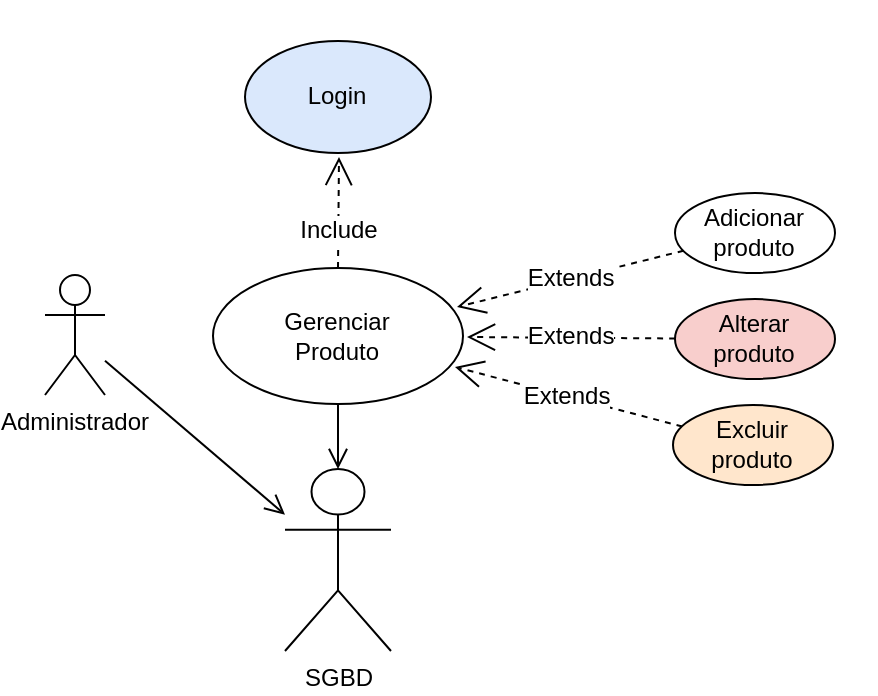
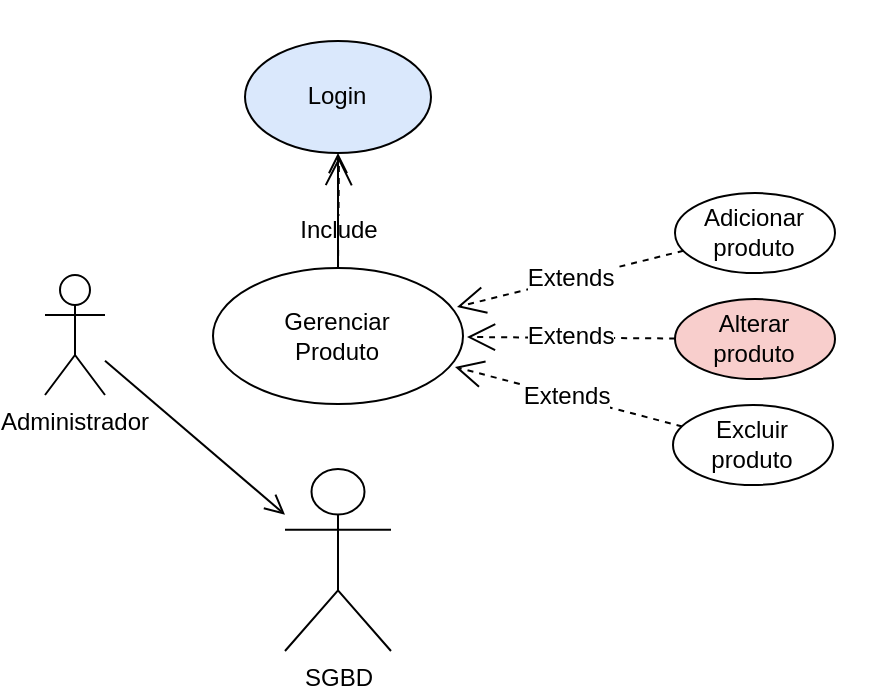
edge "Gerenciar Produto" -> "SGBD": now "Gerenciar Produto" -> "Login"
node "Excluir produto": fillcolor #ffe6cc -> #ffffff
